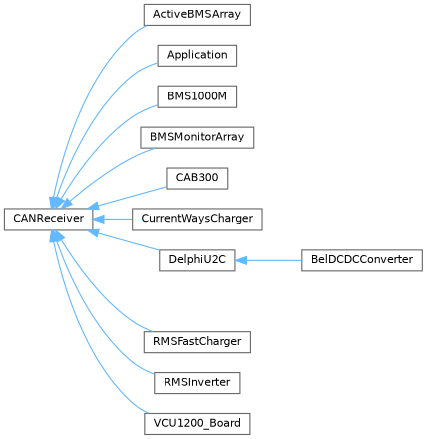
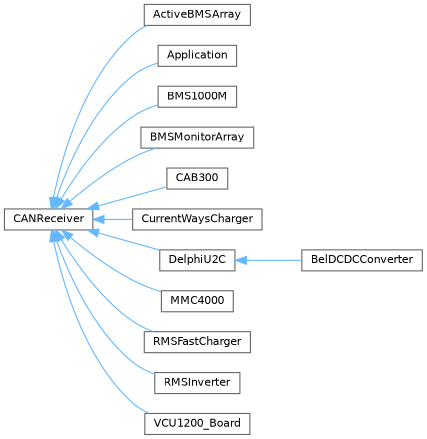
node "MMC4000": added
